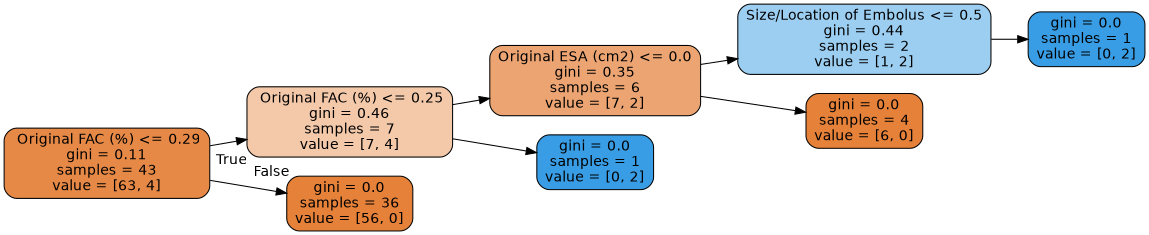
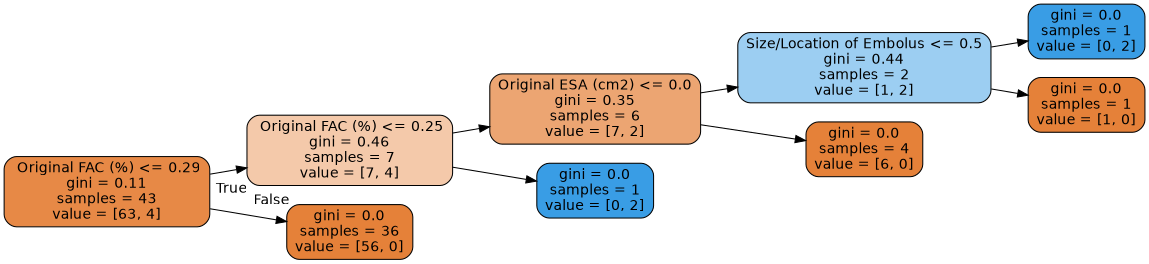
node "gini = 0.0 samples = 1 value = [1, 0]": added
